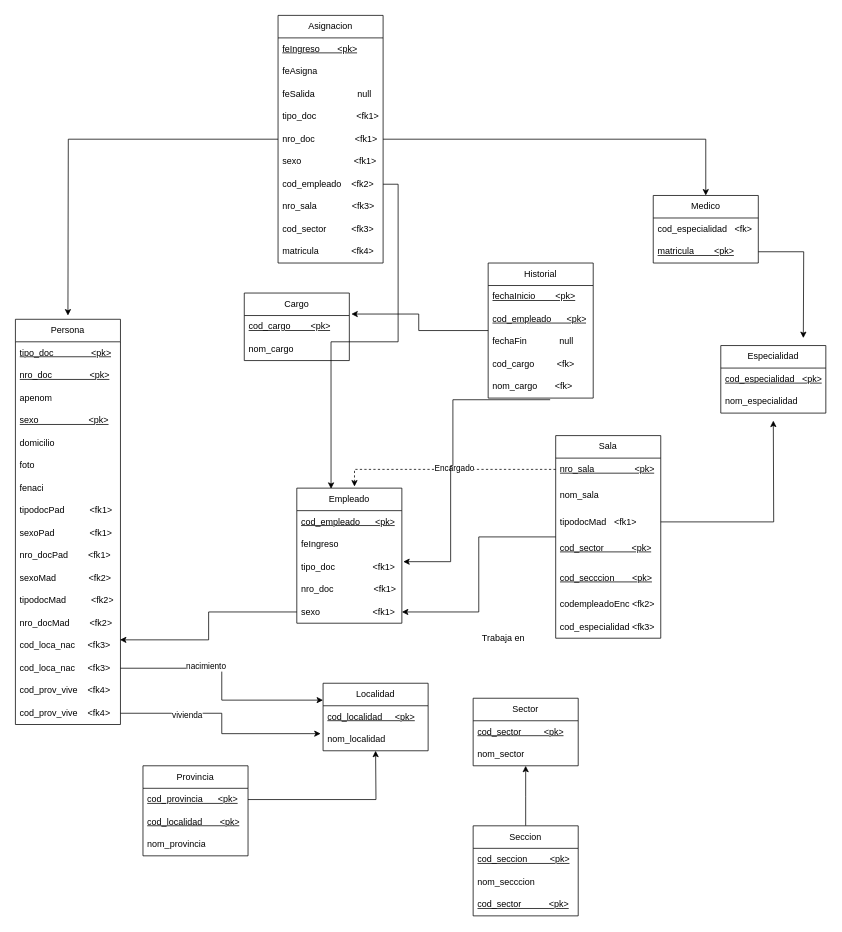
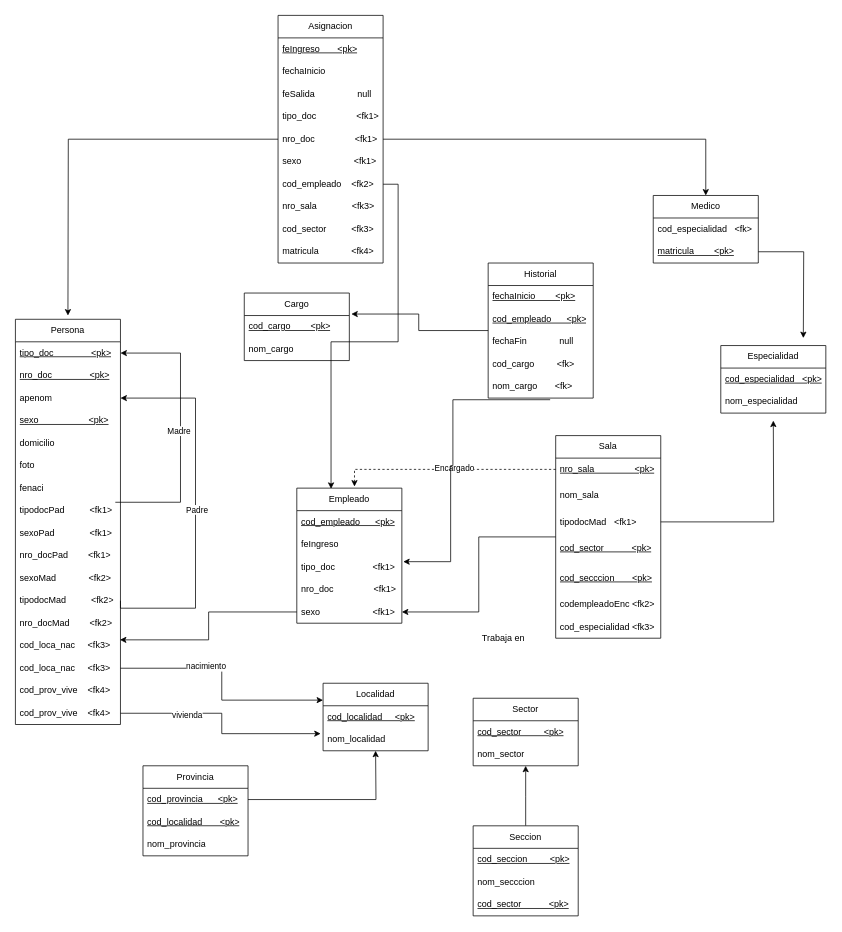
node "feAsigna": label "feAsigna" -> "fechaInicio"
edge "fenaci" -> "tipo_doc <pk>": added, label "Madre"
edge "tipodocMad <fk2>" -> "apenom": added, label "Padre"
